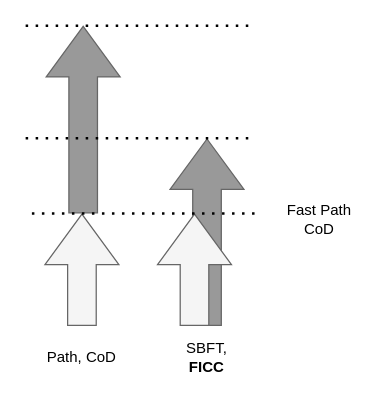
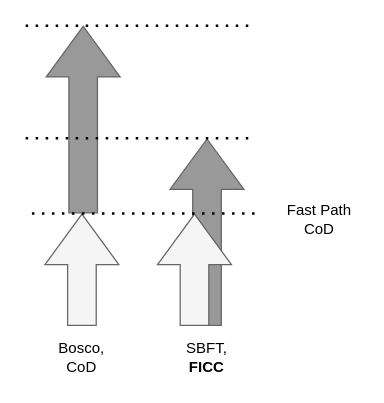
node "Path, CoD": label "Path, CoD" -> "Bosco, CoD"
